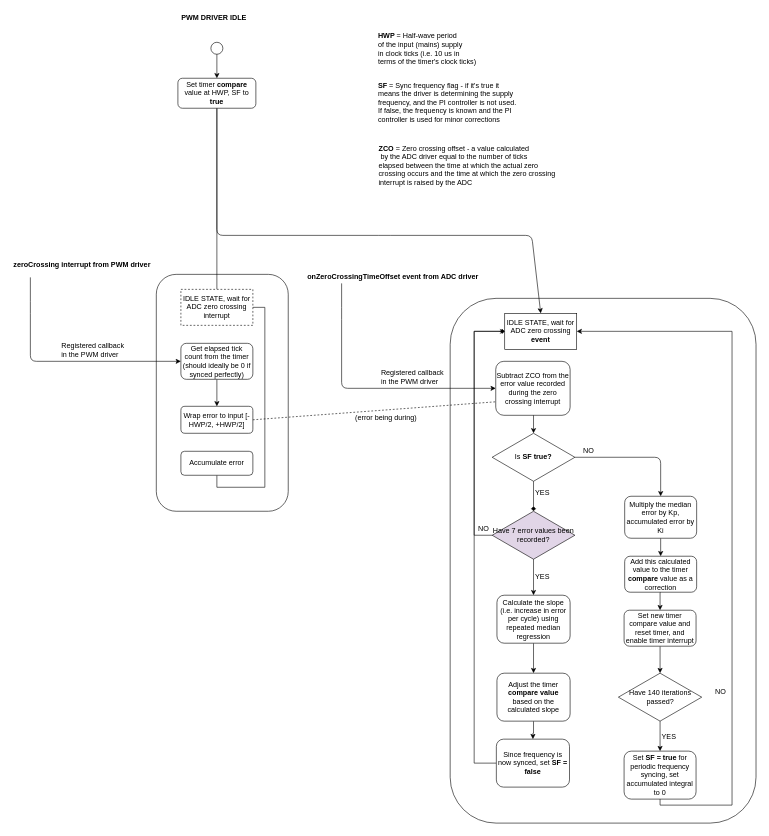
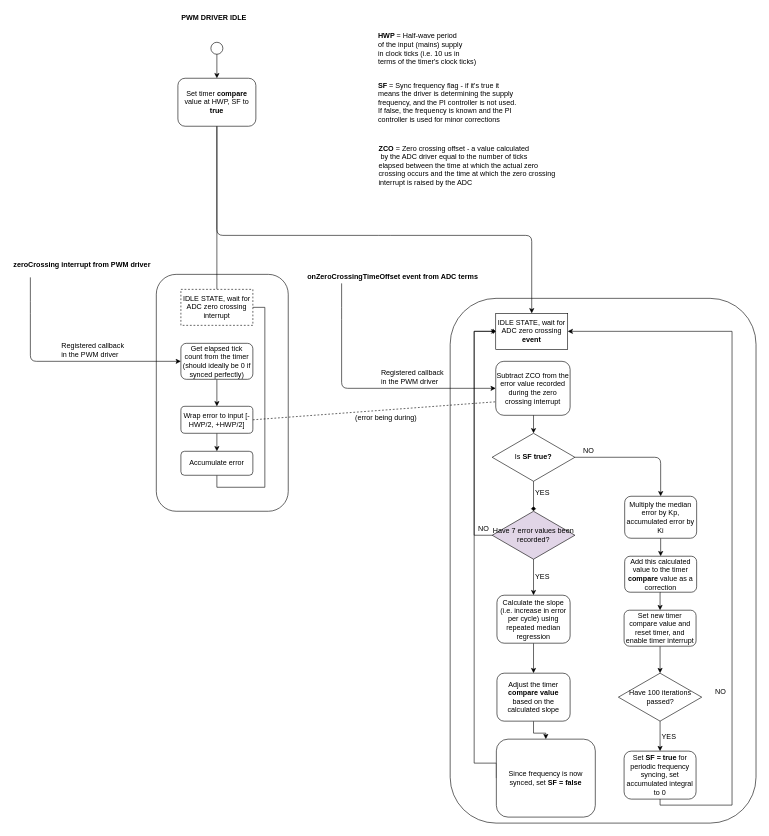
node "Set timer compare value at HWP, SF to true": size 78x30 -> 78x48
node "onZeroCrossingTimeOffset event from ADC driver": label "onZeroCrossingTimeOffset event from ADC driver" -> "onZeroCrossingTimeOffset event from ADC terms"
node "IDLE STATE, wait for ADC zero crossing event": moved (541, 332) -> (532, 332)
edge "Wrap error to input [-HWP/2, +HWP/2]" -> "Accumulate error": added
node "Have 140 iterations passed?": label "Have 140 iterations passed?" -> "Have 100 iterations passed?"
node "Since frequency is now synced, set SF = false": size 73x48 -> 99x78
